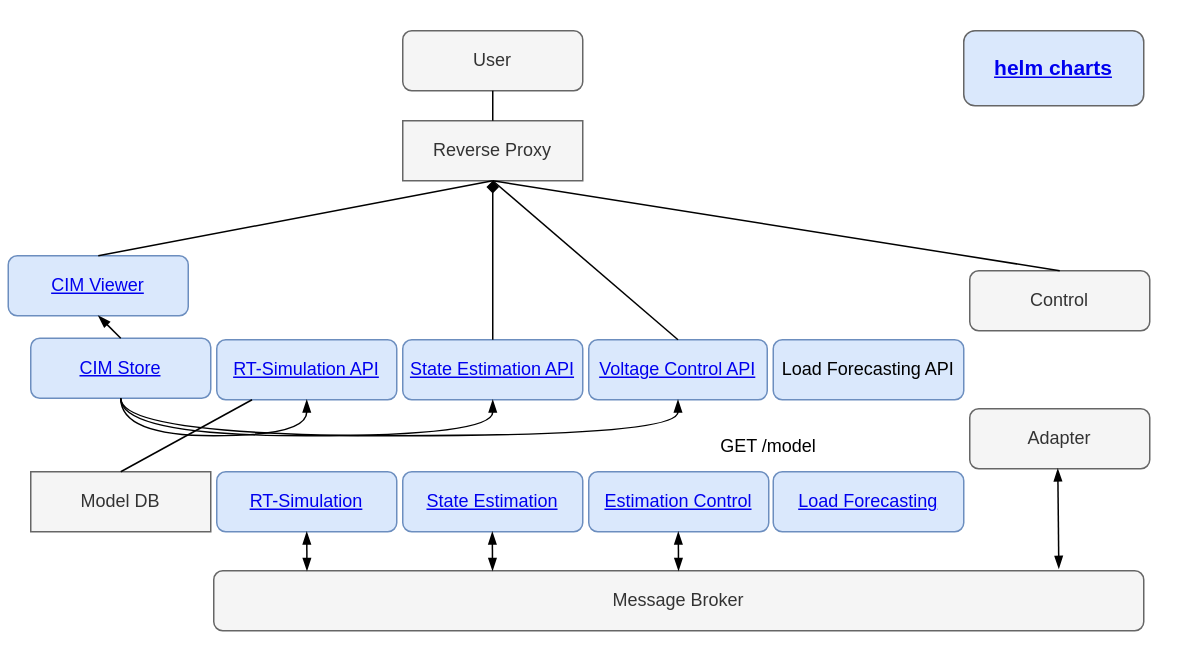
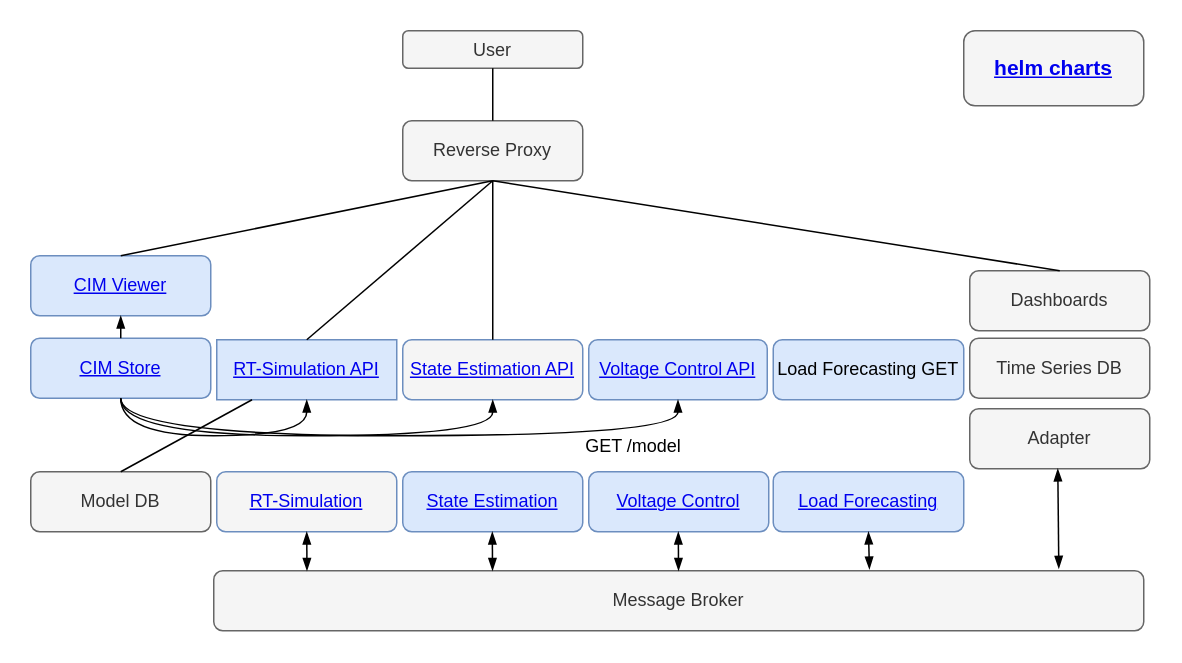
node "User": size 180x60 -> 180x38
node "helm charts": fillcolor #dae8fc -> #f5f5f5
node "Reverse Proxy": shape rectangle -> rounded rectangle
edge "State Estimation API" -> "Reverse Proxy": arrowhead diamond -> none
edge "Reverse Proxy" -- "Voltage Control API": removed
edge "Reverse Proxy" -- "RT-Simulation API": added
node "CIM Viewer": moved (98, 286) -> (121, 286)
node "Control": label "Control" -> "Dashboards"
node "Time Series DB": added
node "RT-Simulation API": shape rounded rectangle -> rectangle
node "State Estimation API": fillcolor #dae8fc -> #f5f5f5
node "Load Forecasting API": label "Load Forecasting API" -> "Load Forecasting GET"
node "GET /model": moved (769, 446) -> (634, 446)
node "Model DB": shape rectangle -> rounded rectangle
node "RT-Simulation": fillcolor #dae8fc -> #f5f5f5
node "Estimation Control": label "Estimation Control" -> "Voltage Control"
edge "Load Forecasting" -- "Message Broker": added
